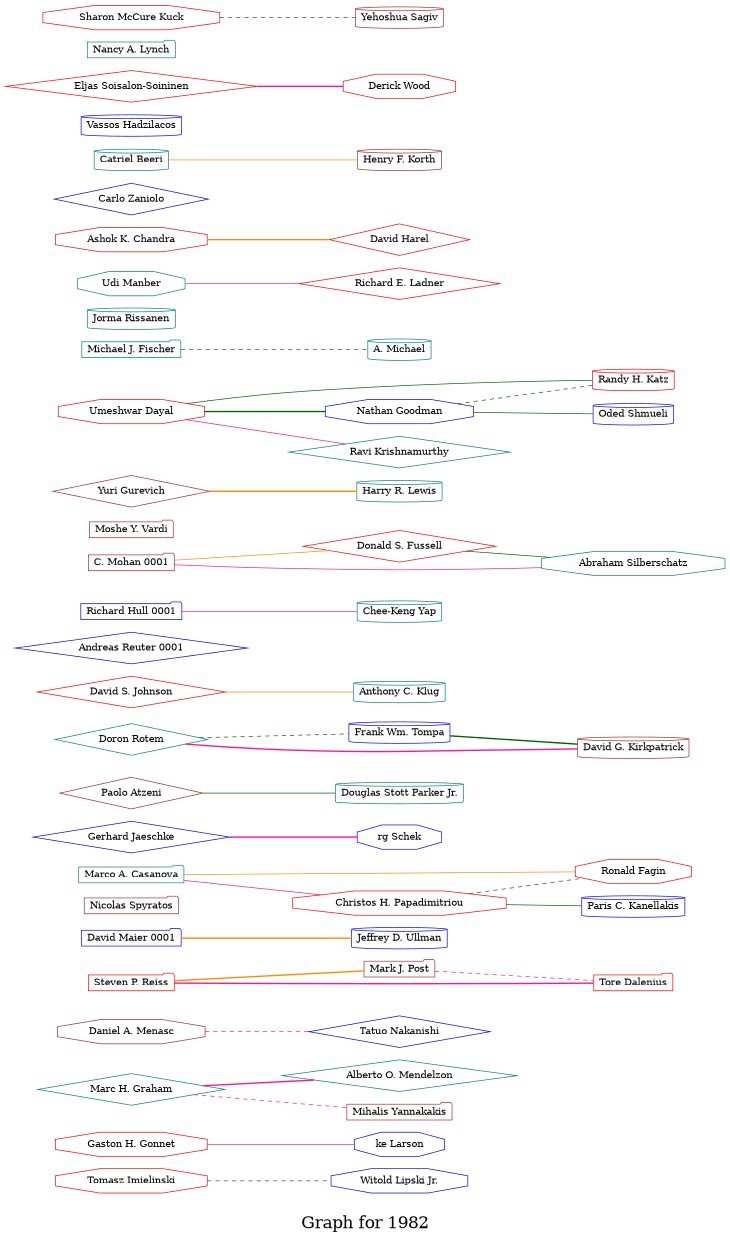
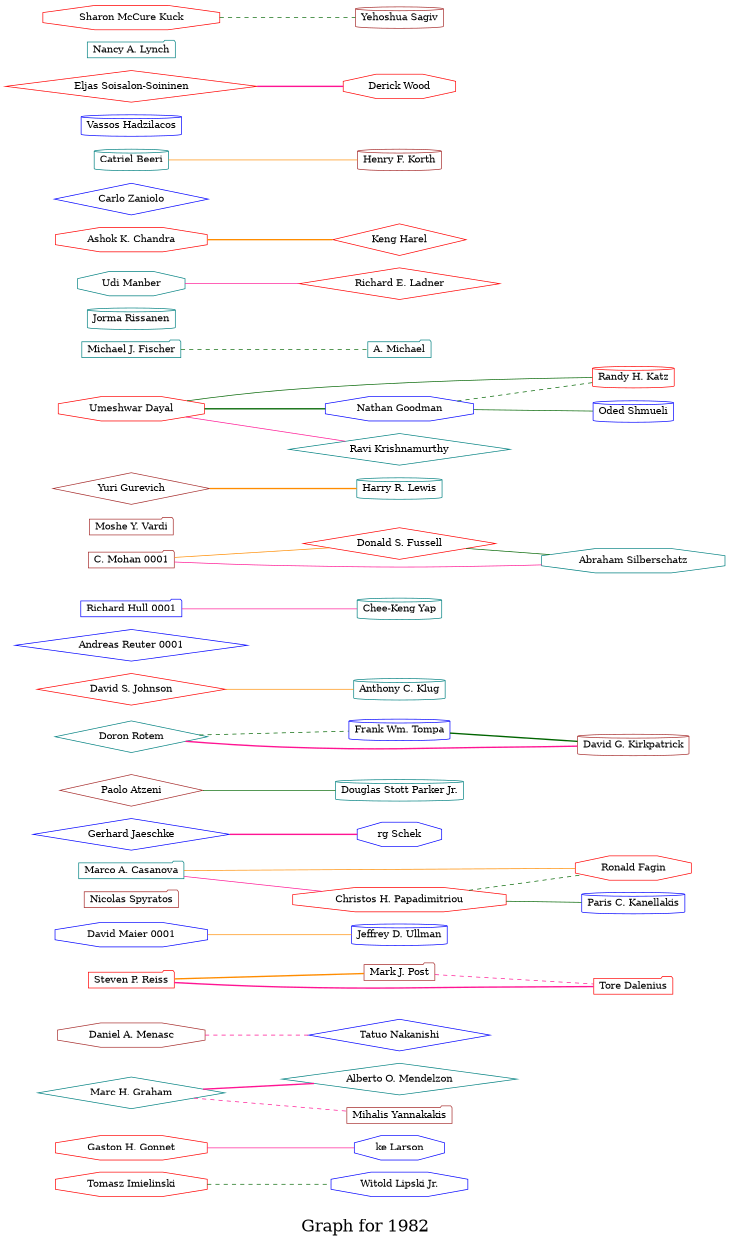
node "David Harel": label "David Harel" -> "Keng Harel"
node "A. Michael": shape cylinder -> folder
node "David Maier 0001": shape folder -> octagon
edge "David Maier 0001" -- "Jeffrey D. Ullman": style bold -> solid
